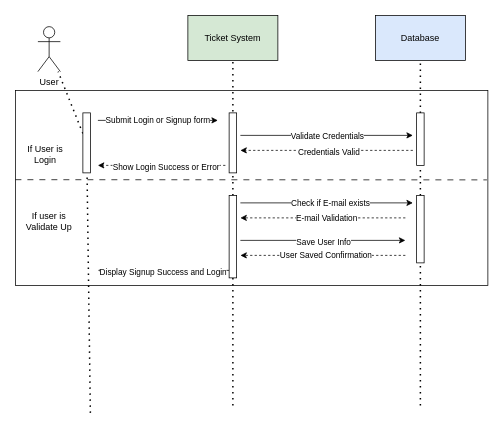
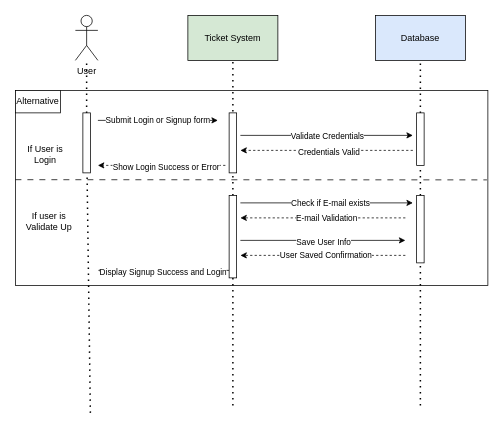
node "User": moved (49, 49) -> (87, 38)
node "Alternative": added
